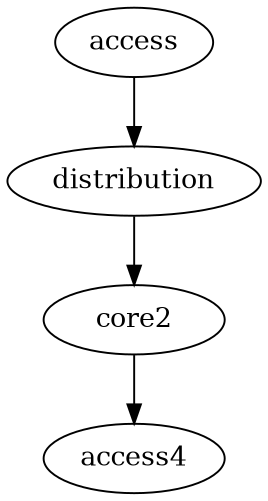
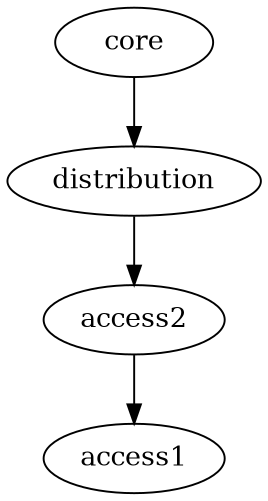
node "access": label "access" -> "core"
node "core2": label "core2" -> "access2"
node "access4": label "access4" -> "access1"
